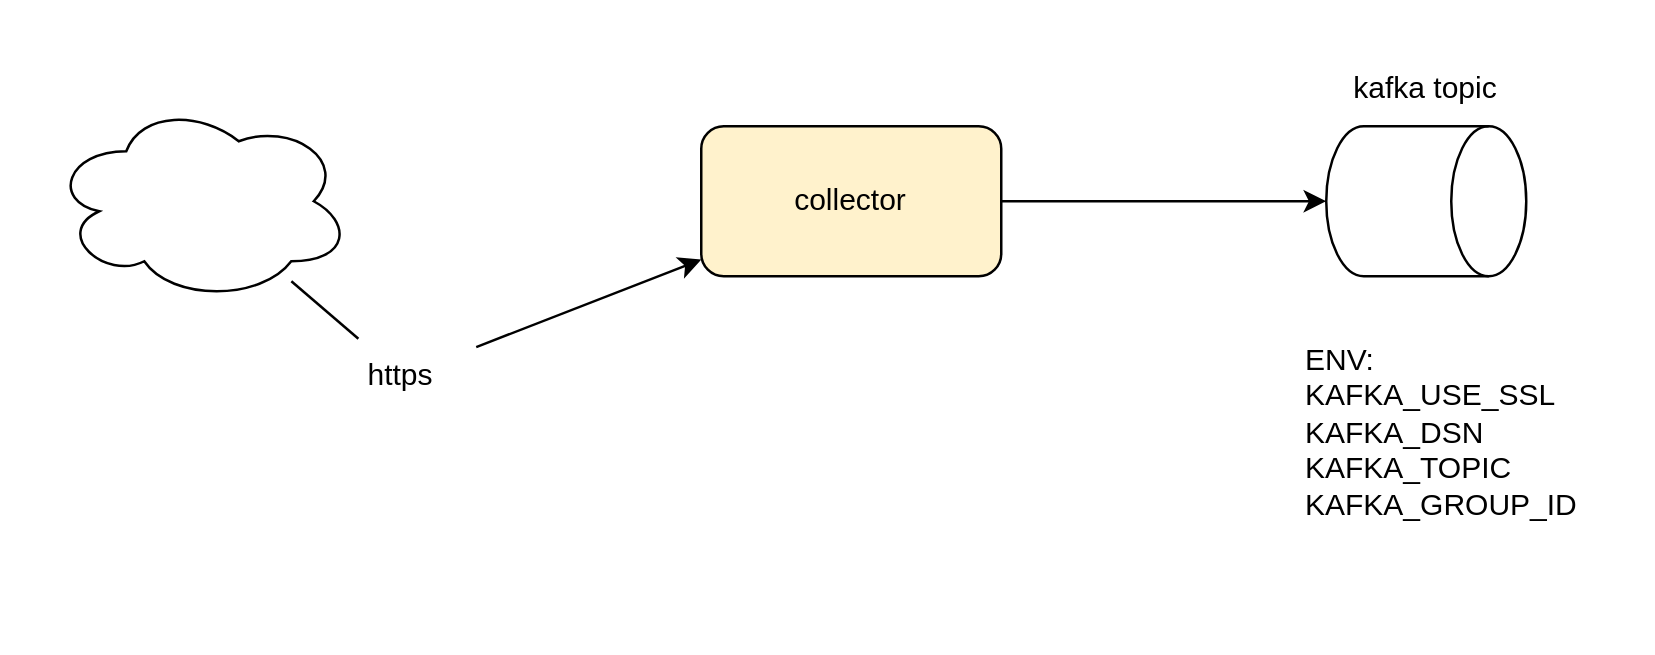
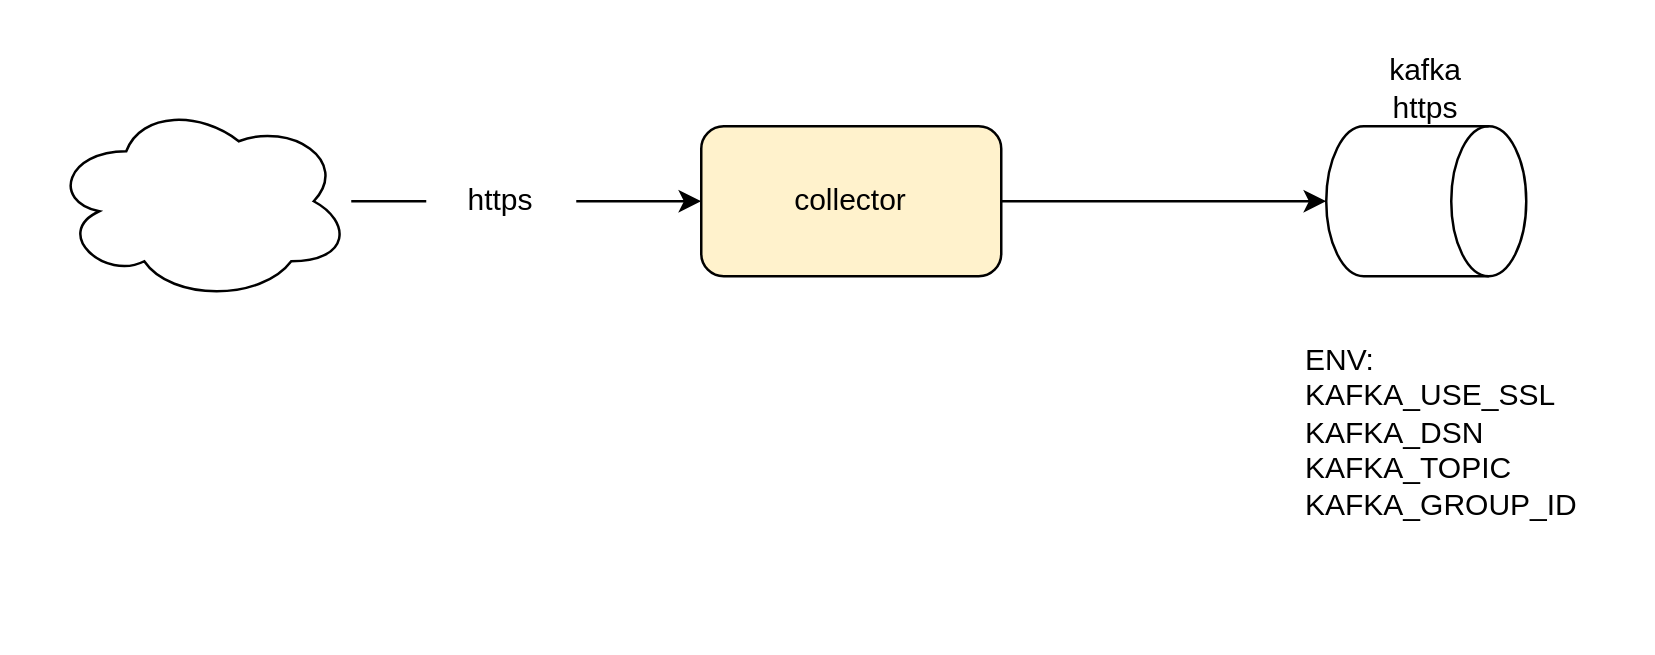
node "kafka topic": label "kafka topic" -> "kafka https"
node "https": moved (401, 376) -> (501, 201)
